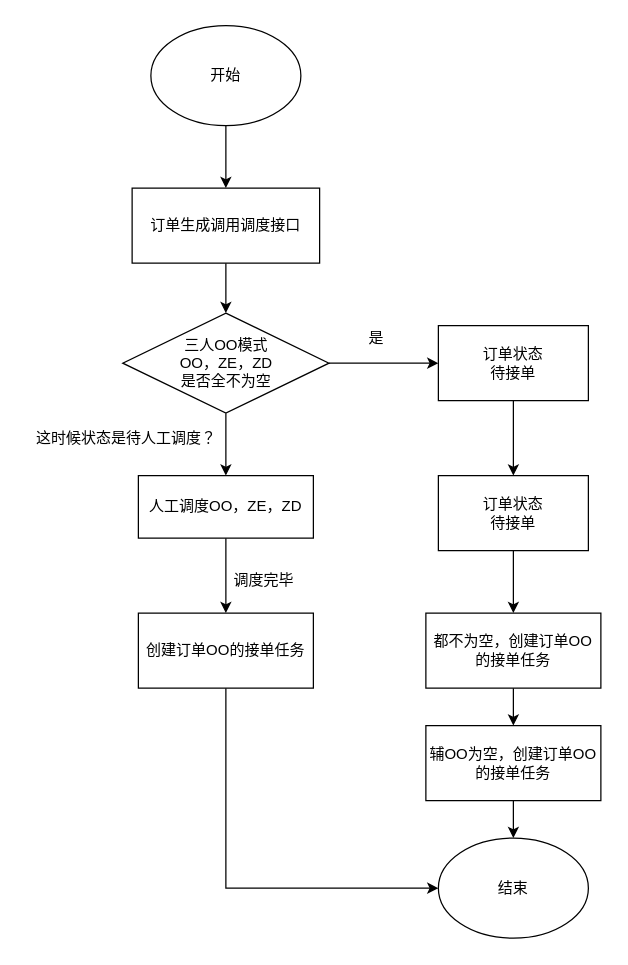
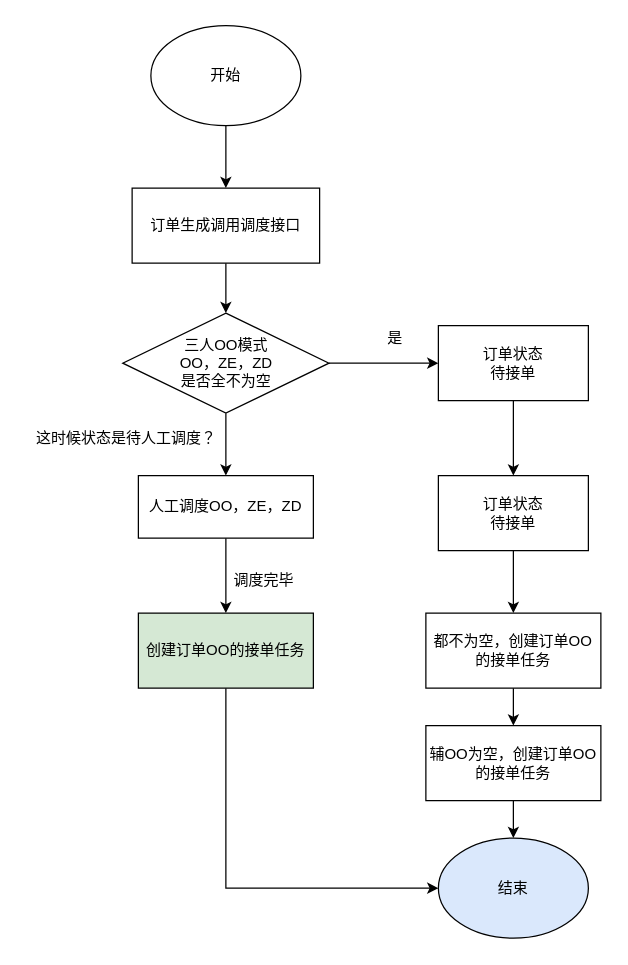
node "是": moved (376, 338) -> (394, 338)
node "创建订单OO的接单任务": fillcolor #ffffff -> #d5e8d4
node "结束": fillcolor #ffffff -> #dae8fc
